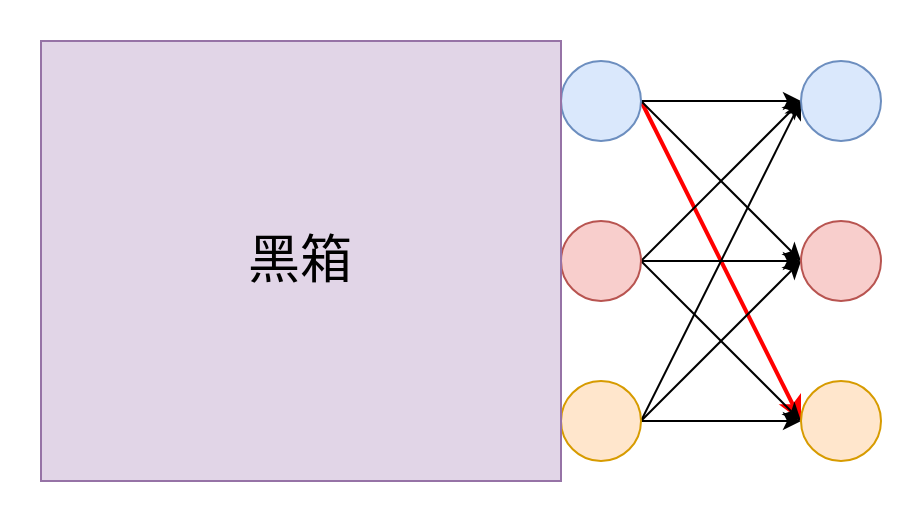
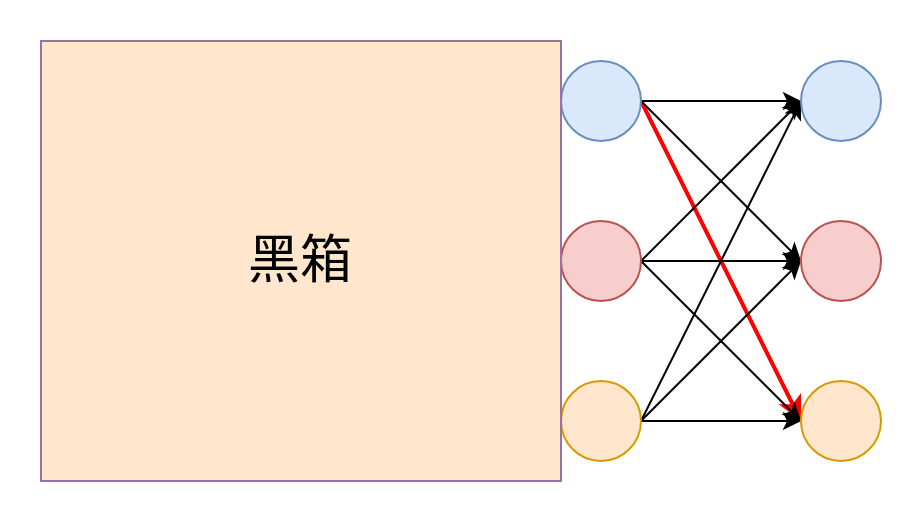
node "黑箱": fillcolor #e1d5e7 -> #ffe6cc
